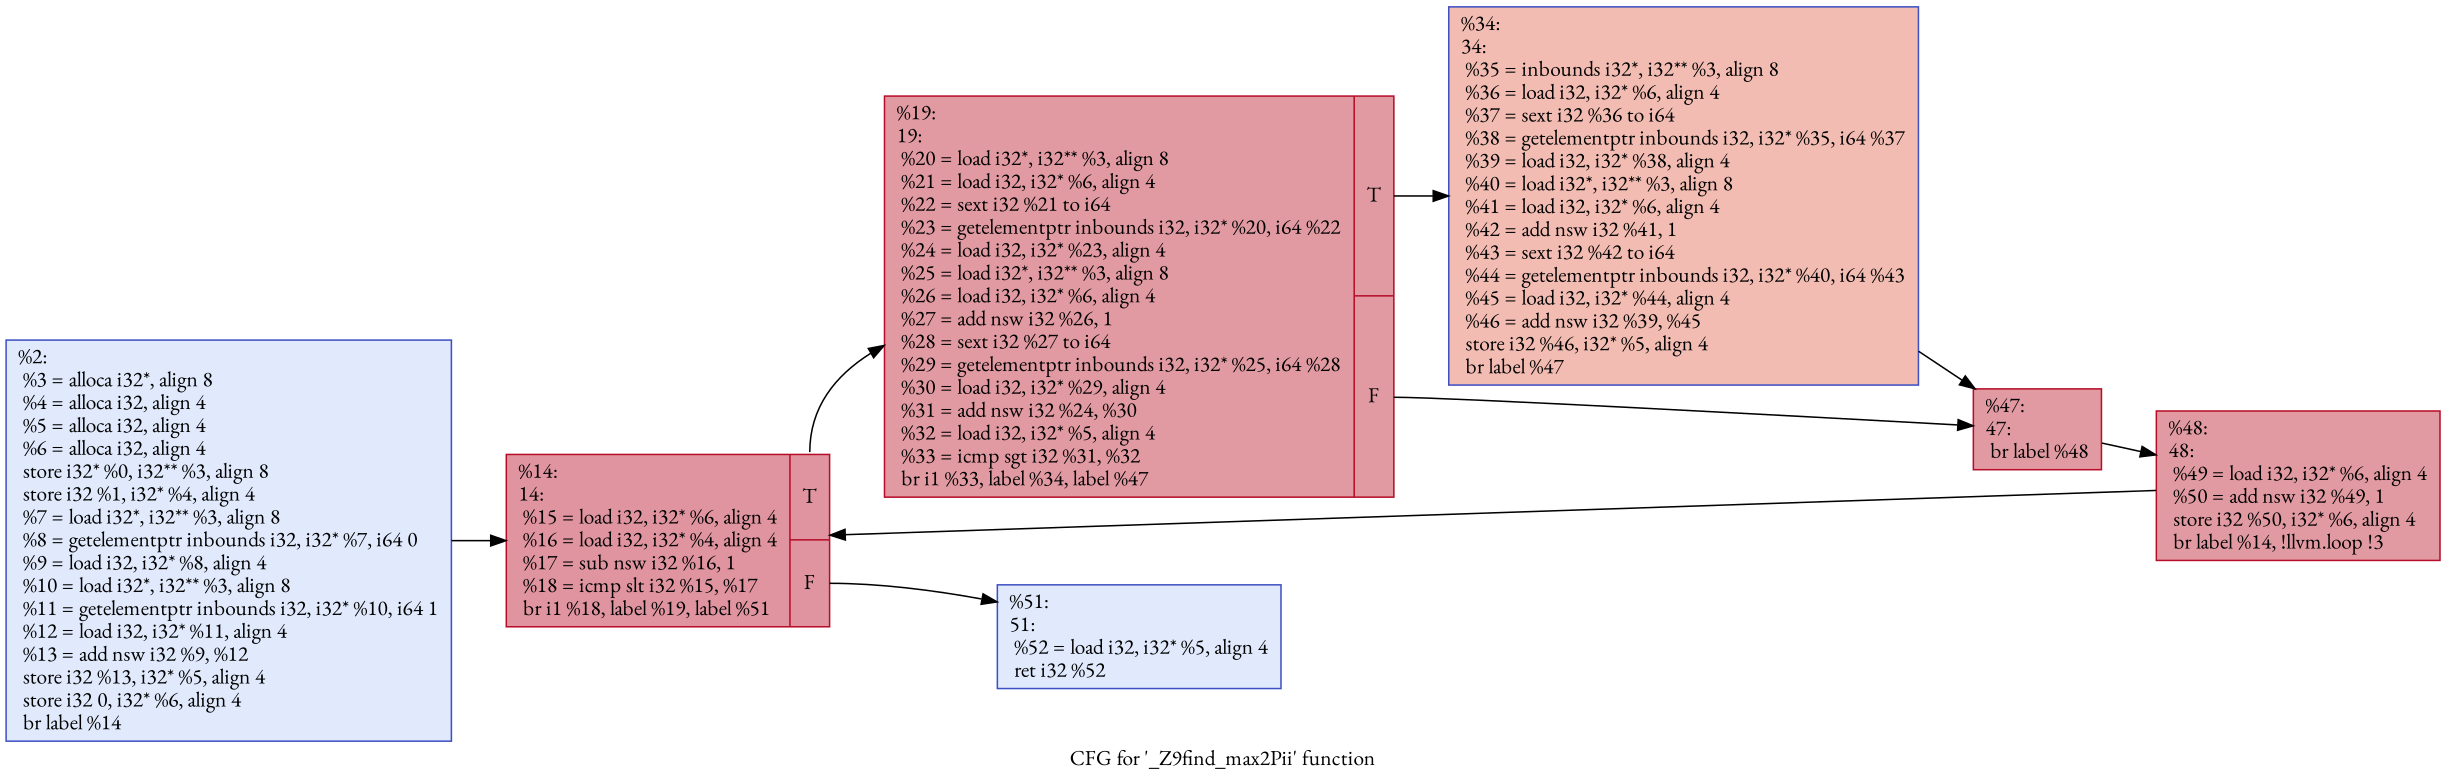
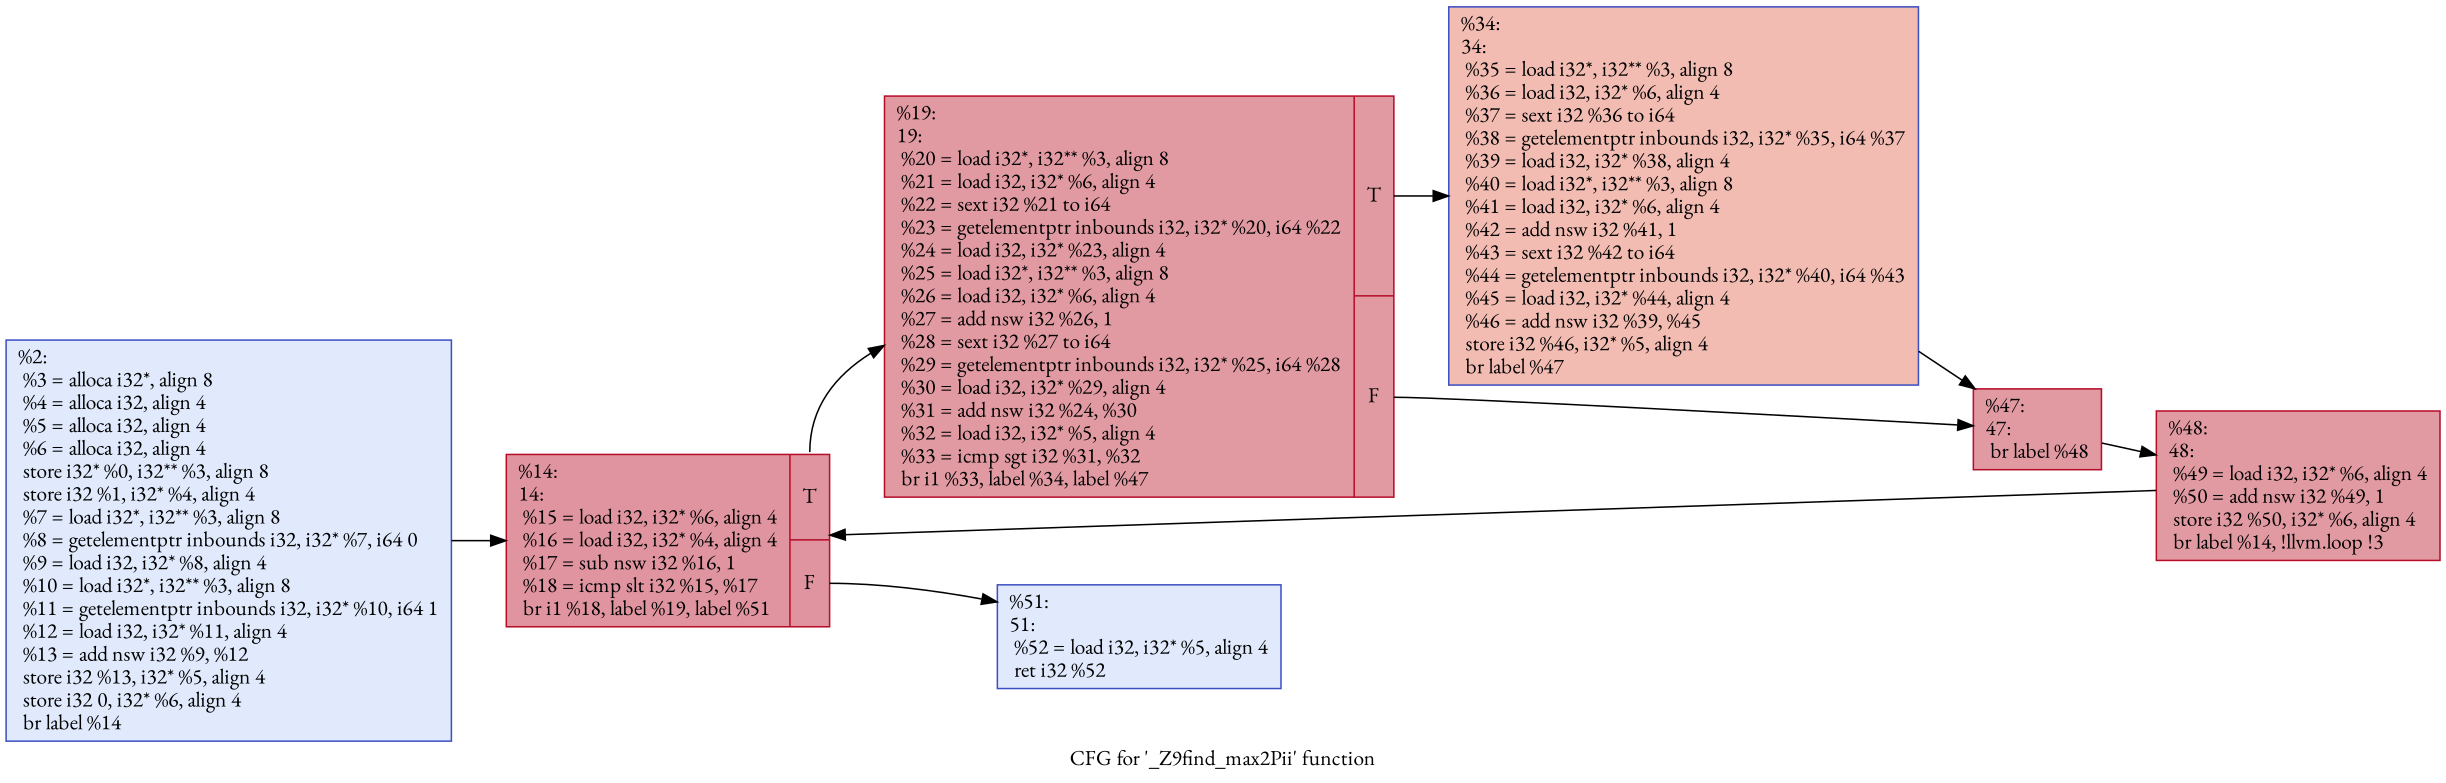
node "%34:": text "%35 = inbounds i32*, i32** %3, align 8" -> "%35 = load i32*, i32** %3, align 8"
